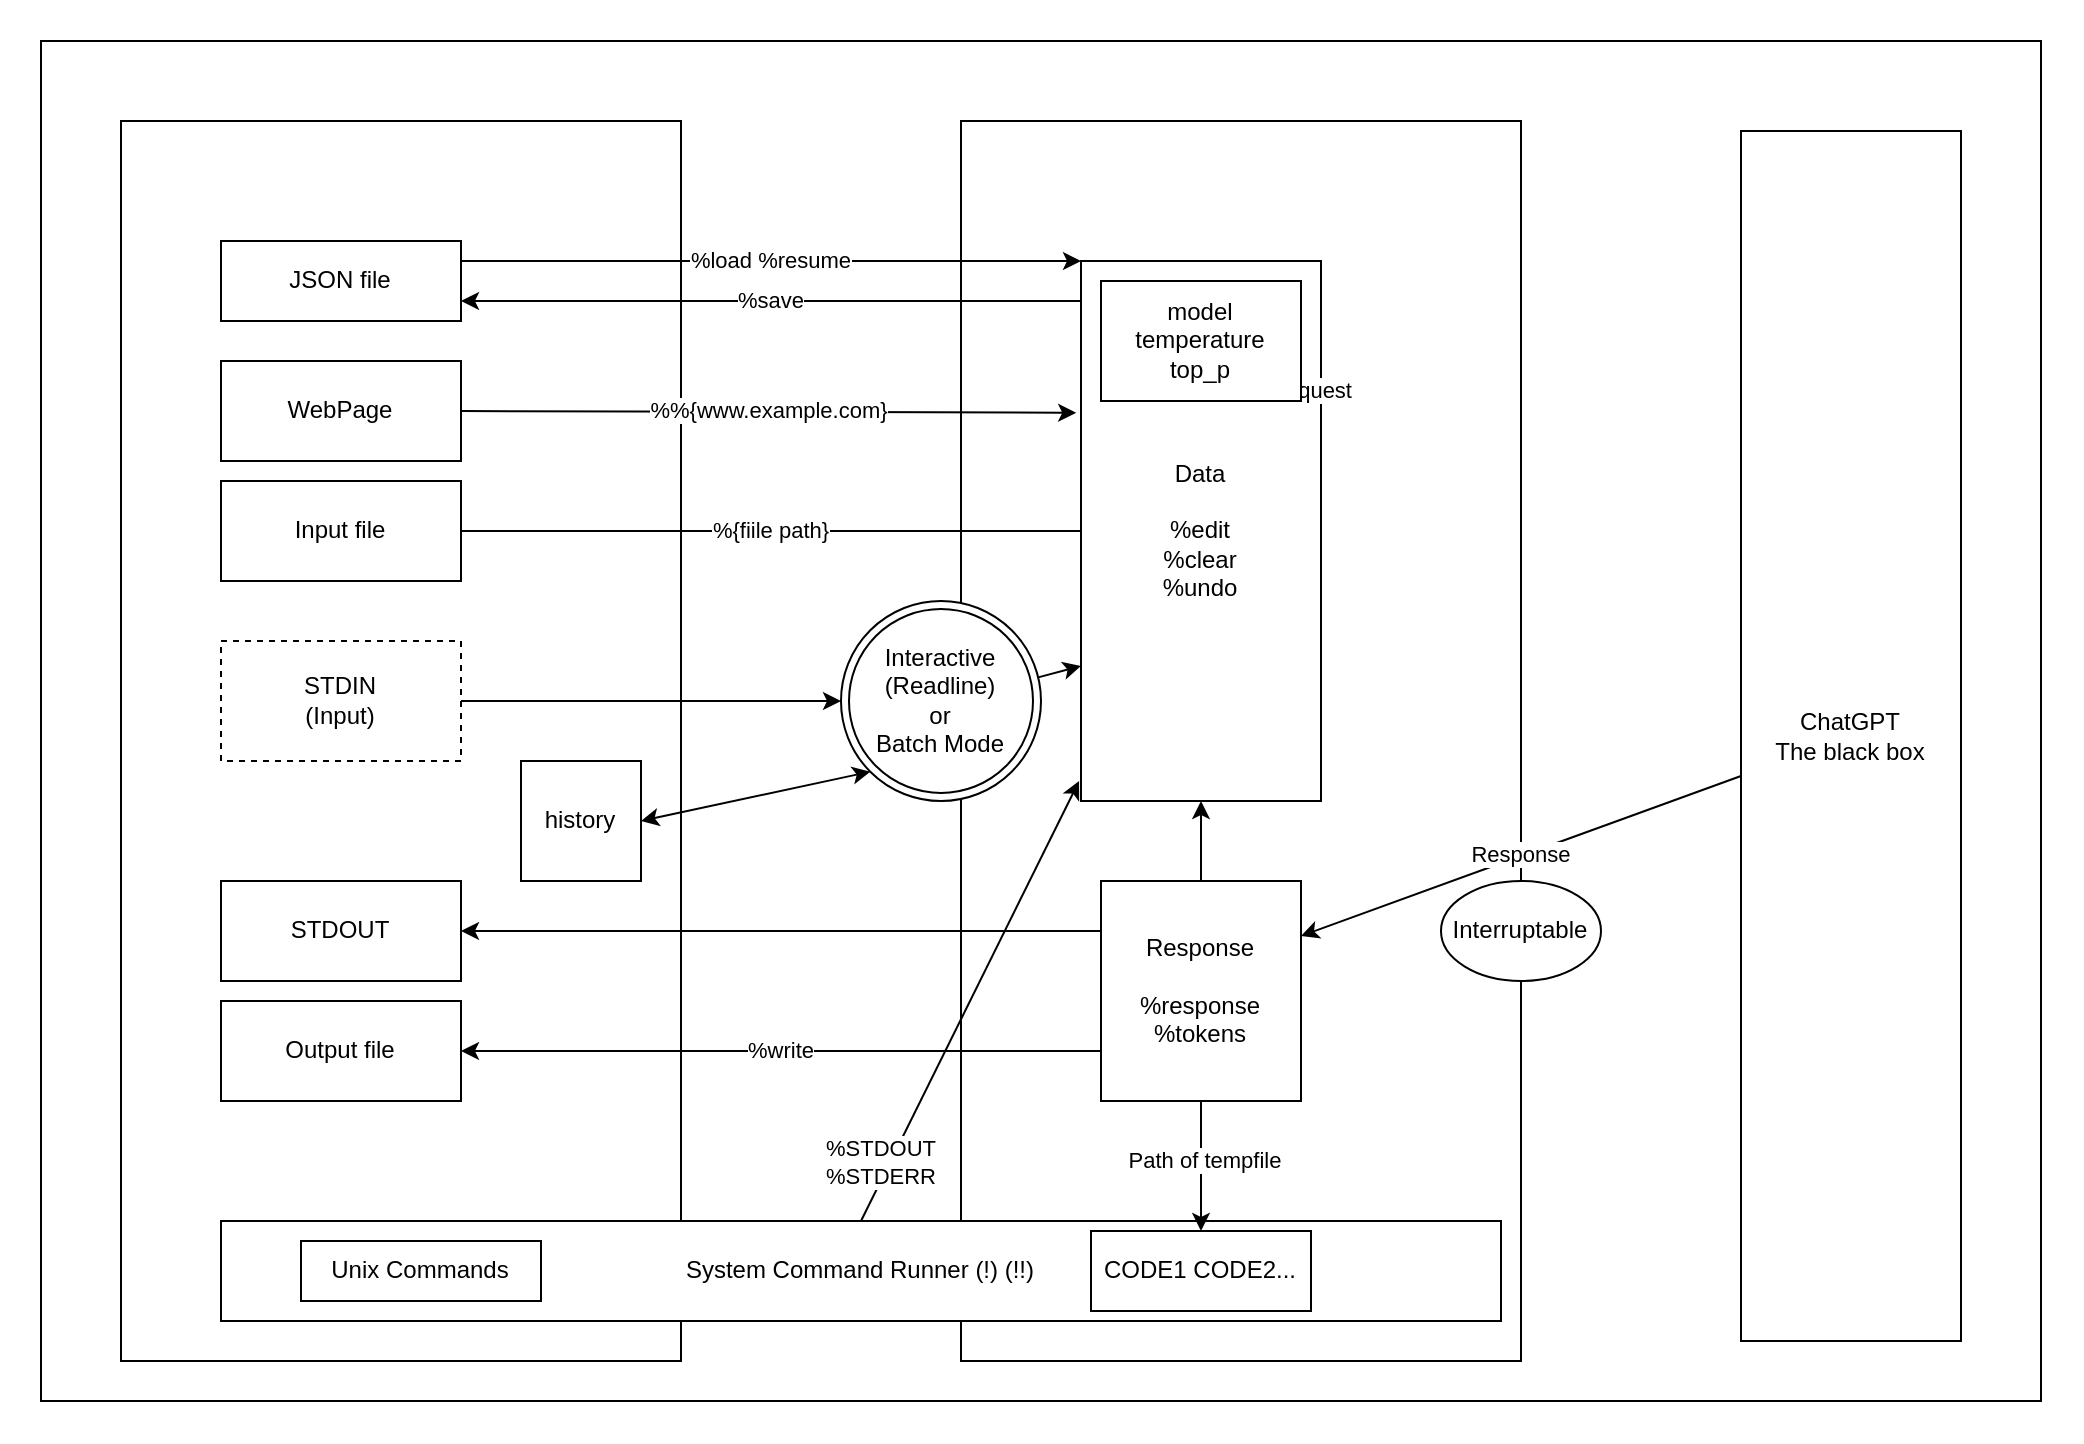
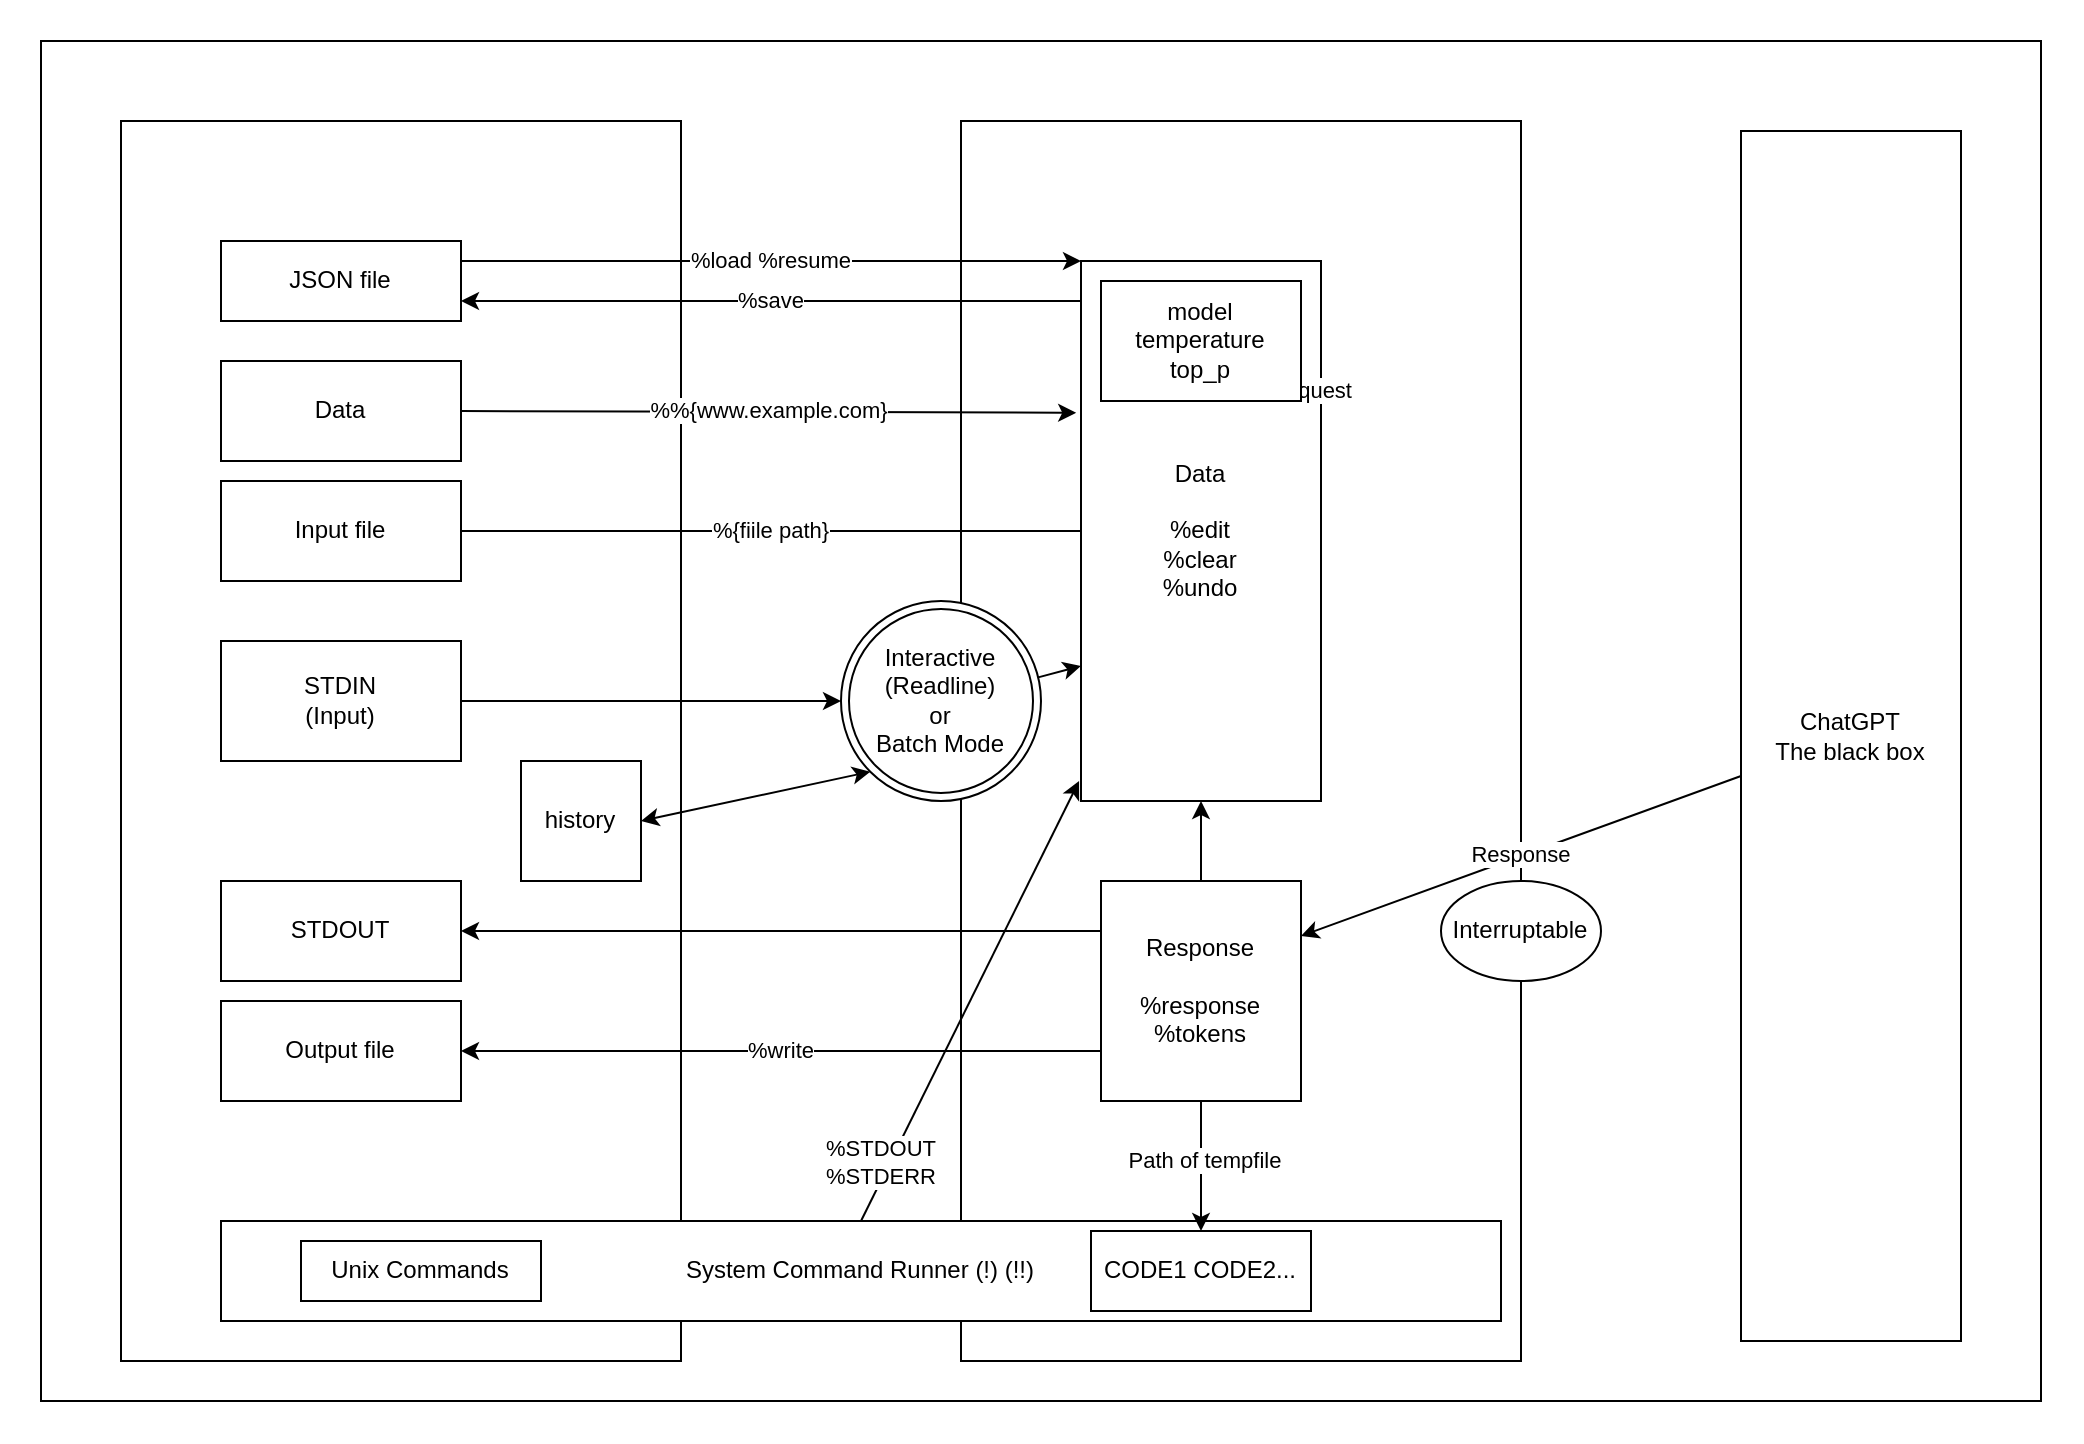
node "WebPage": label "WebPage" -> "Data"
node "STDIN (Input)": style dashed -> solid
